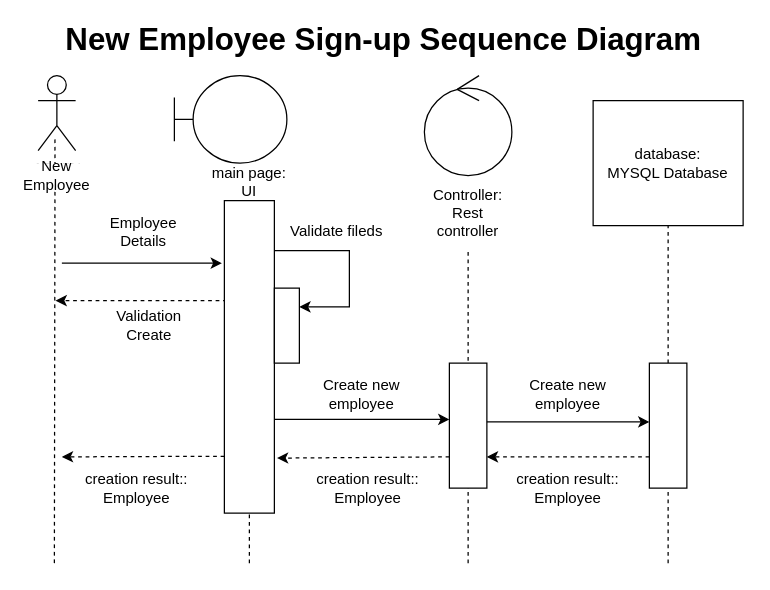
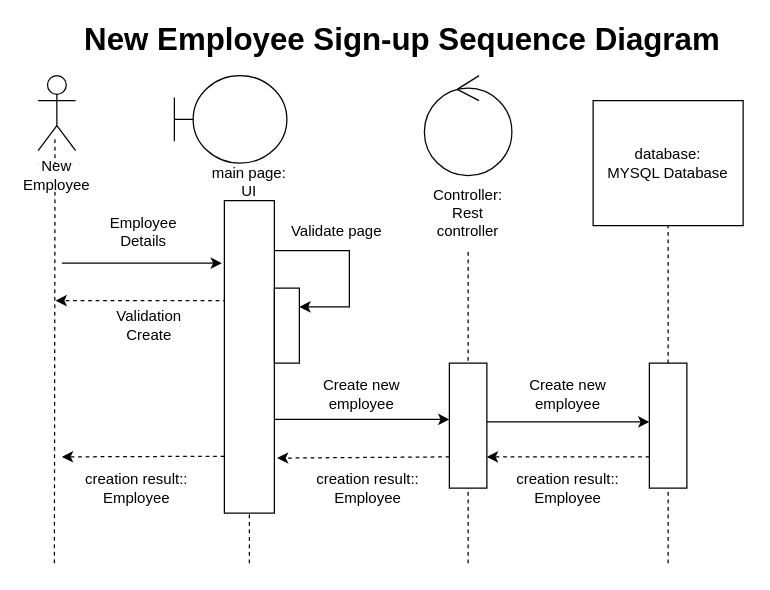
node "New Employee Sign-up Sequence Diagram": moved (388, 38) -> (407, 38)
node "Validate fileds": label "Validate fileds" -> "Validate page"
